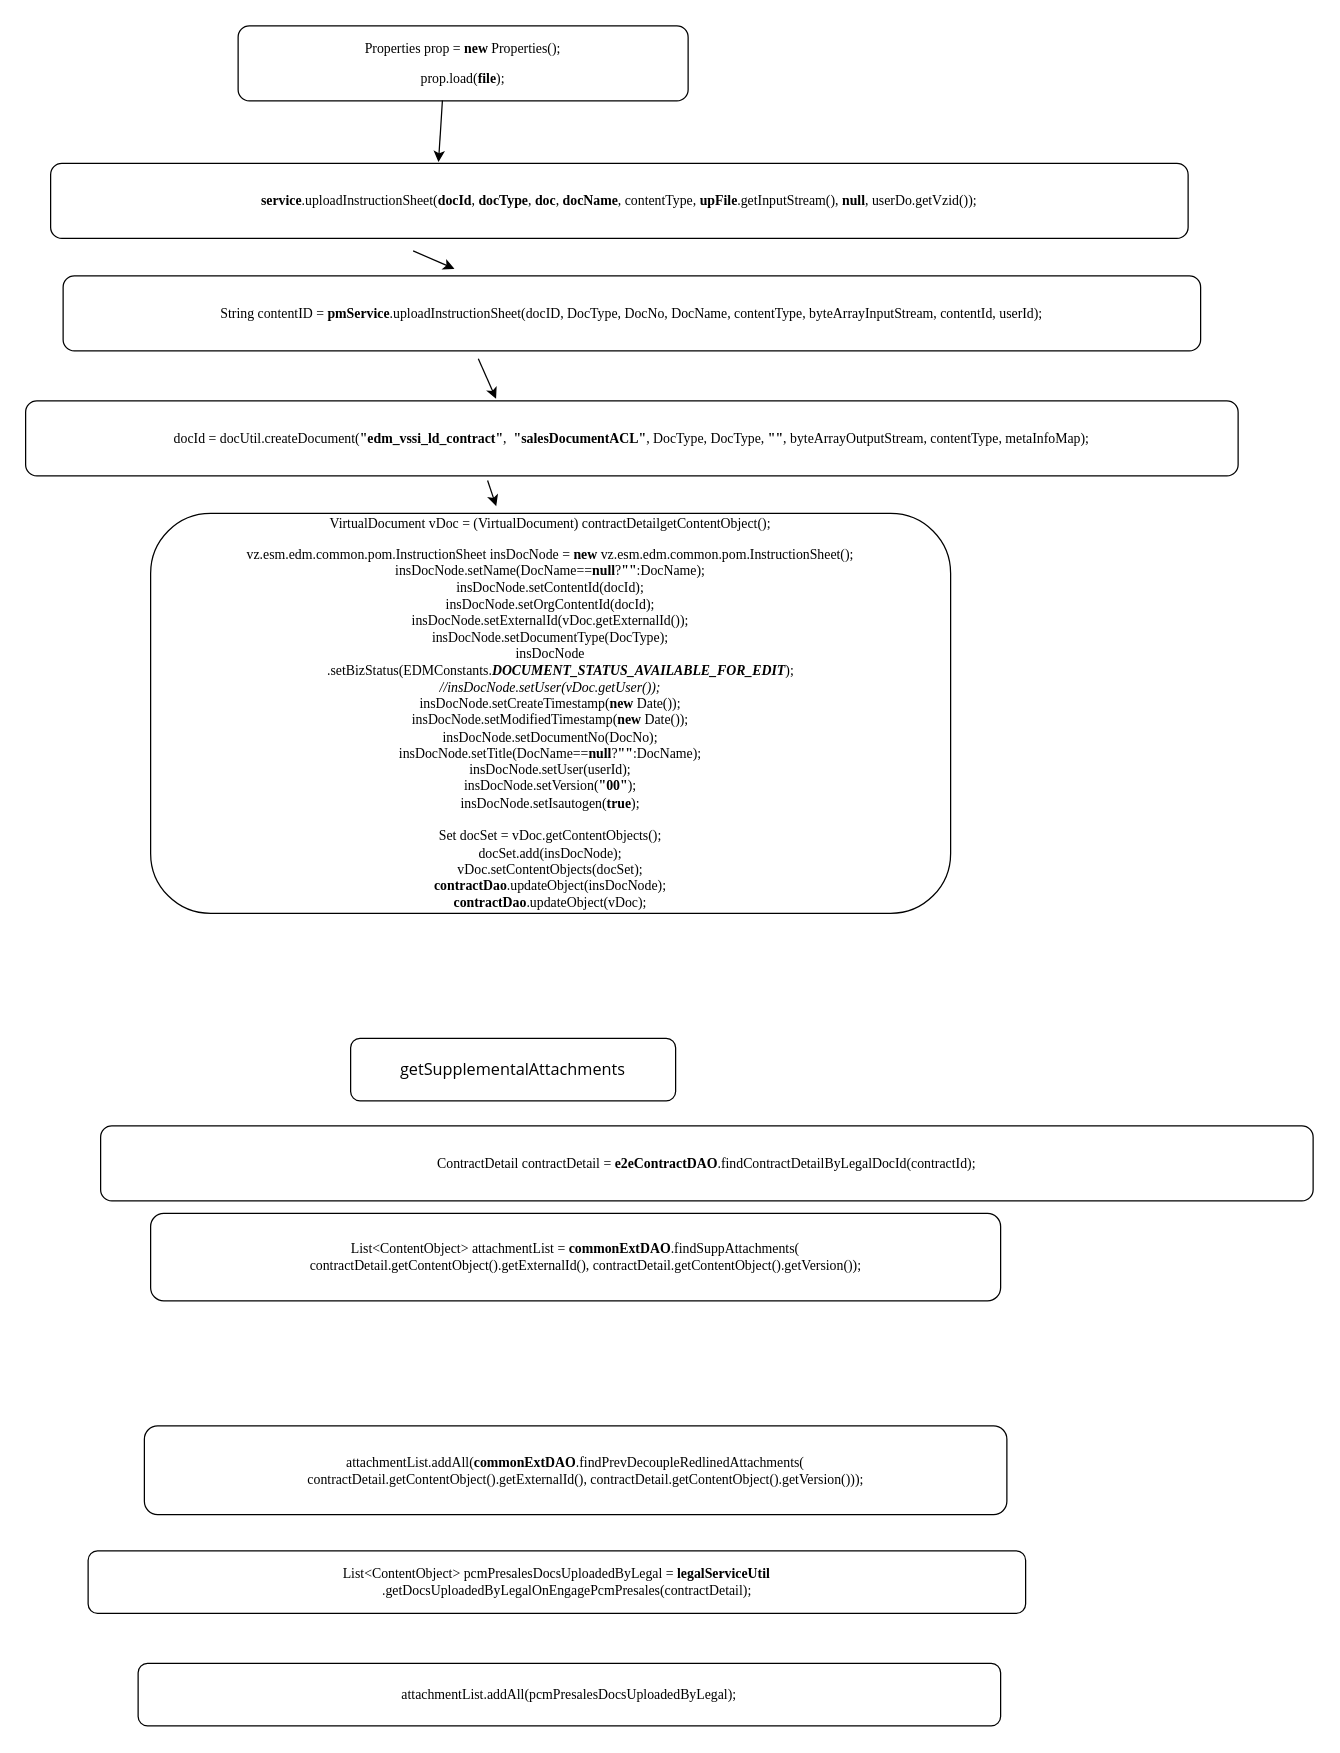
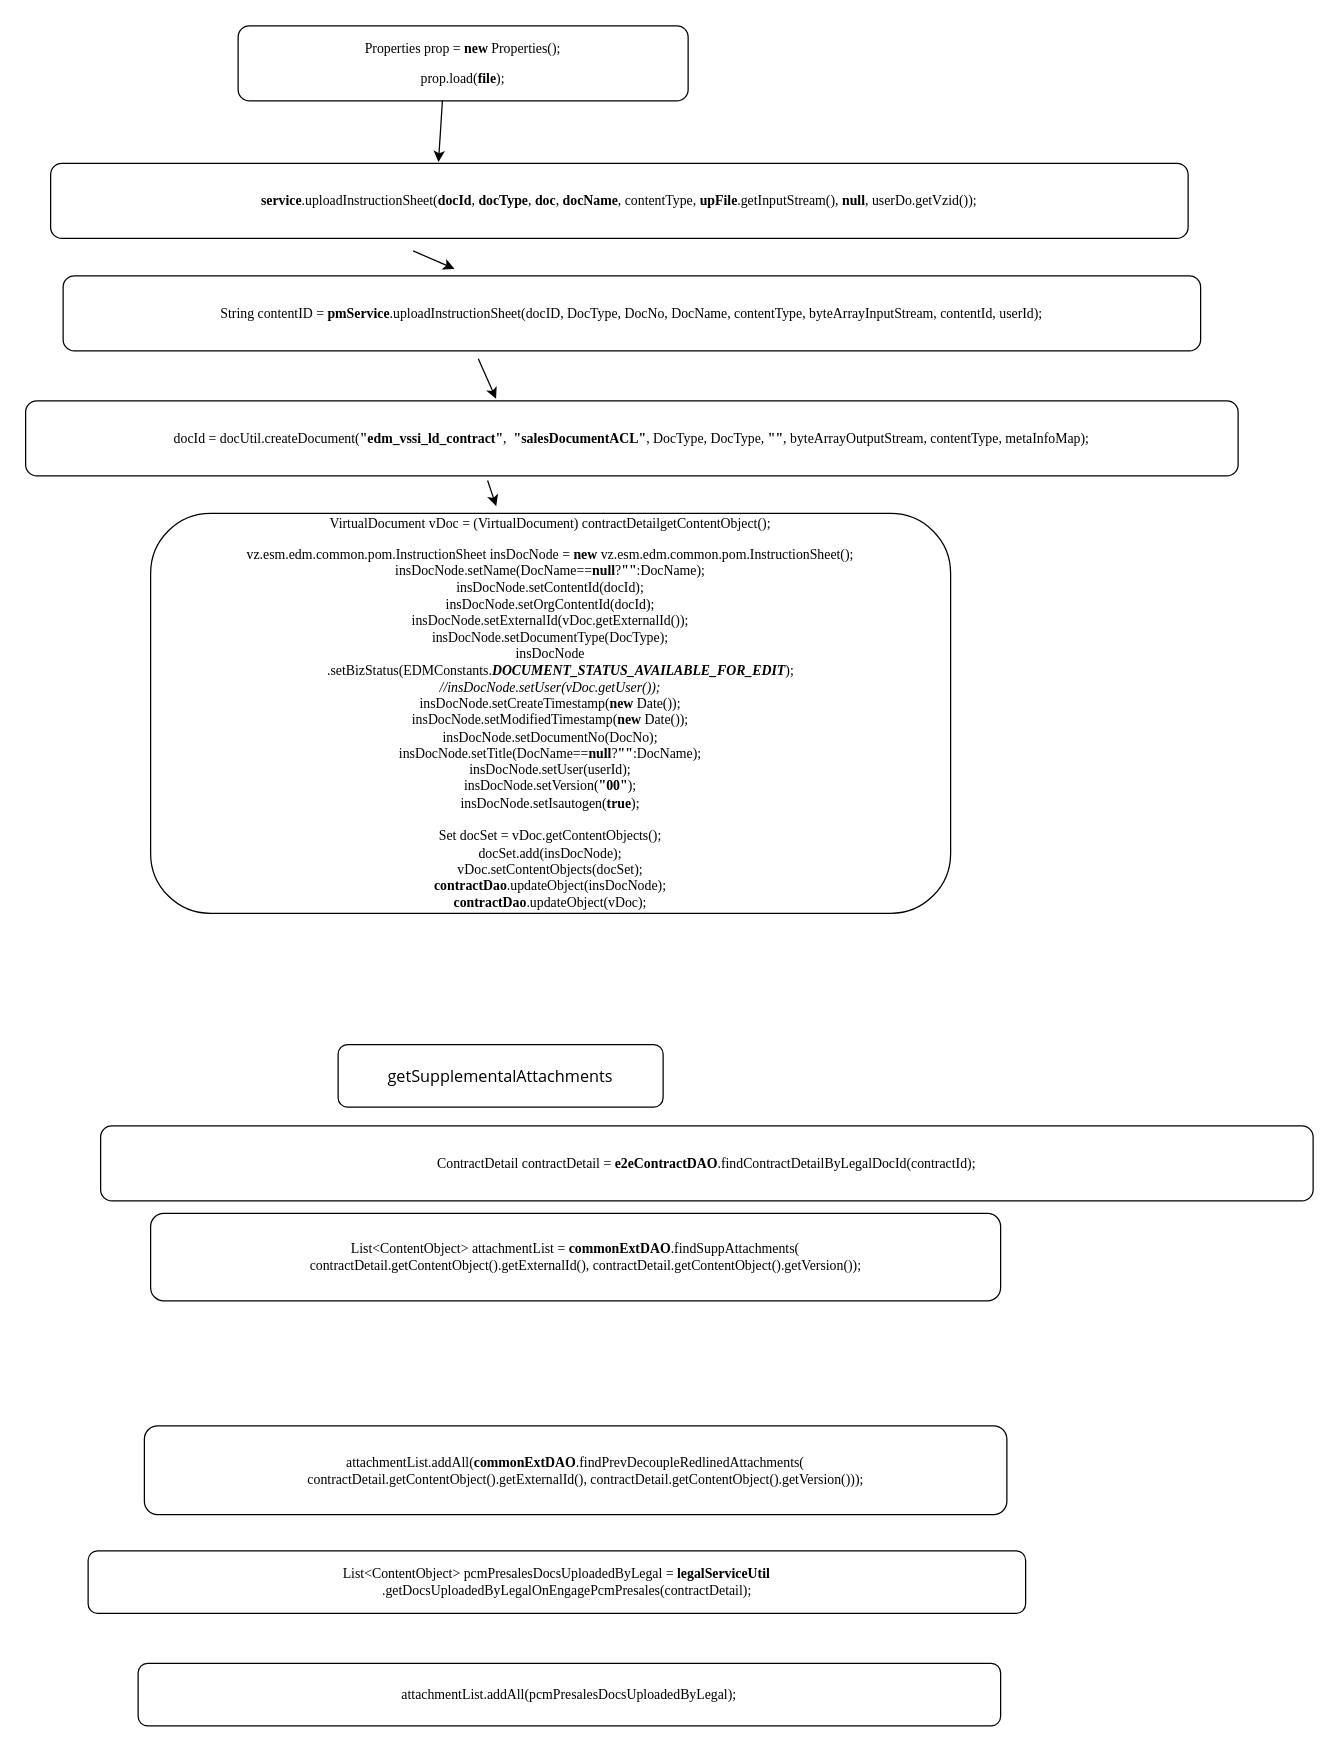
node "getSupplementalAttachments": moved (513, 1069) -> (501, 1076)
